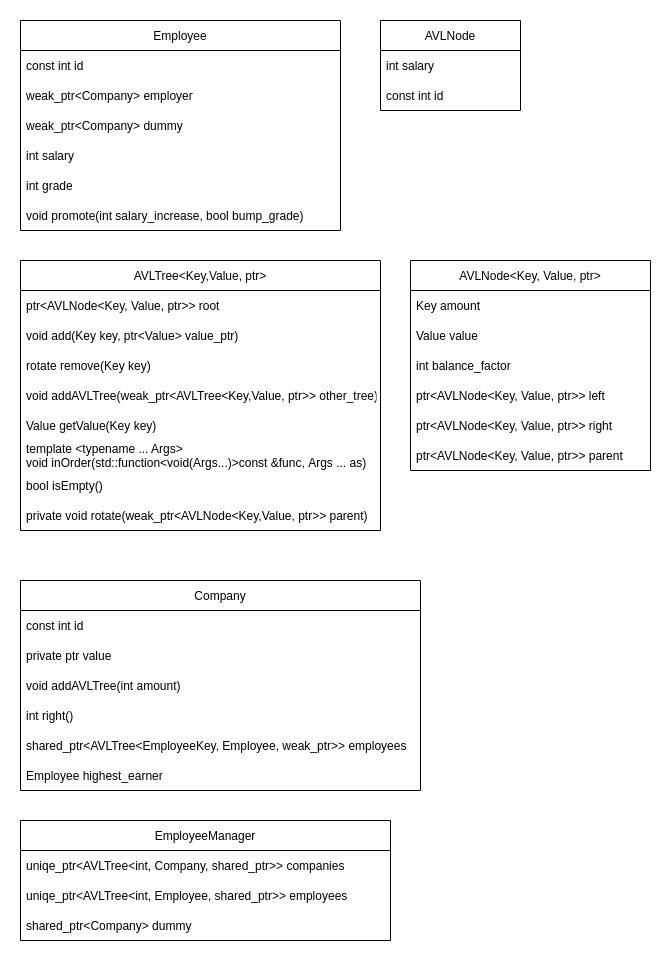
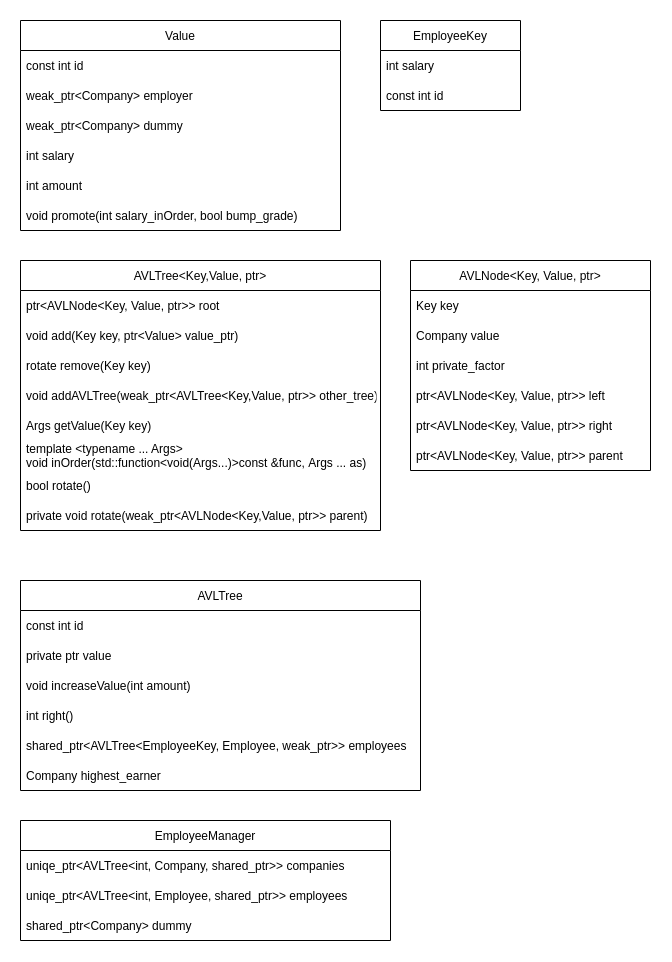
node "Employee": label "Employee" -> "Value"
node "AVLNode": label "AVLNode" -> "EmployeeKey"
node "int grade": label "int grade" -> "int amount"
node "void promote(int salary_increase, bool bump_grade)": label "void promote(int salary_increase, bool bump_grade)" -> "void promote(int salary_inOrder, bool bump_grade)"
node "Key amount": label "Key amount" -> "Key key"
node "Value value": label "Value value" -> "Company value"
node "int balance_factor": label "int balance_factor" -> "int private_factor"
node "Value getValue(Key key)": label "Value getValue(Key key)" -> "Args getValue(Key key)"
node "bool isEmpty()": label "bool isEmpty()" -> "bool rotate()"
node "Company": label "Company" -> "AVLTree"
node "void addAVLTree(int amount)": label "void addAVLTree(int amount)" -> "void increaseValue(int amount)"
node "Employee highest_earner": label "Employee highest_earner" -> "Company highest_earner"
